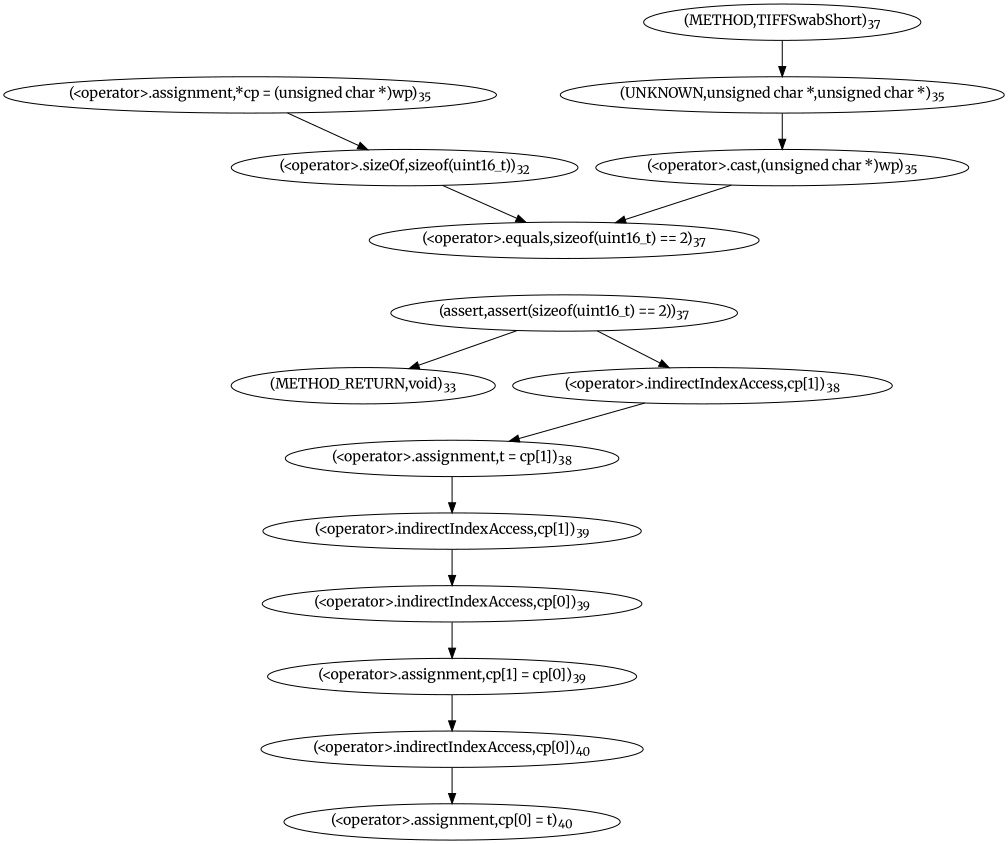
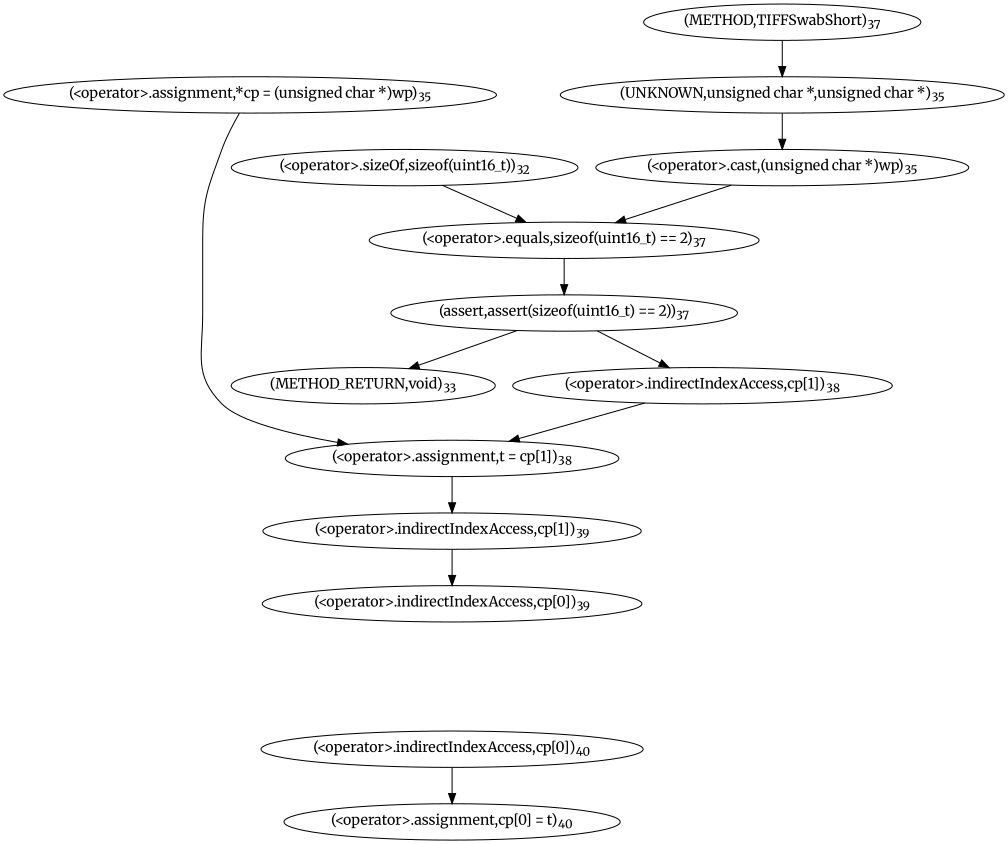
edge "(<operator>.assignment,*cp = (unsigned char *)wp)" -> "(<operator>.sizeOf,sizeof(uint16_t))": now "(<operator>.assignment,*cp = (unsigned char *)wp)" -> "(<operator>.assignment,t = cp[1])"
edge "(<operator>.equals,sizeof(uint16_t) == 2)" -> "(assert,assert(sizeof(uint16_t) == 2))": added
node "(<operator>.assignment,cp[1] = cp[0])": removed
